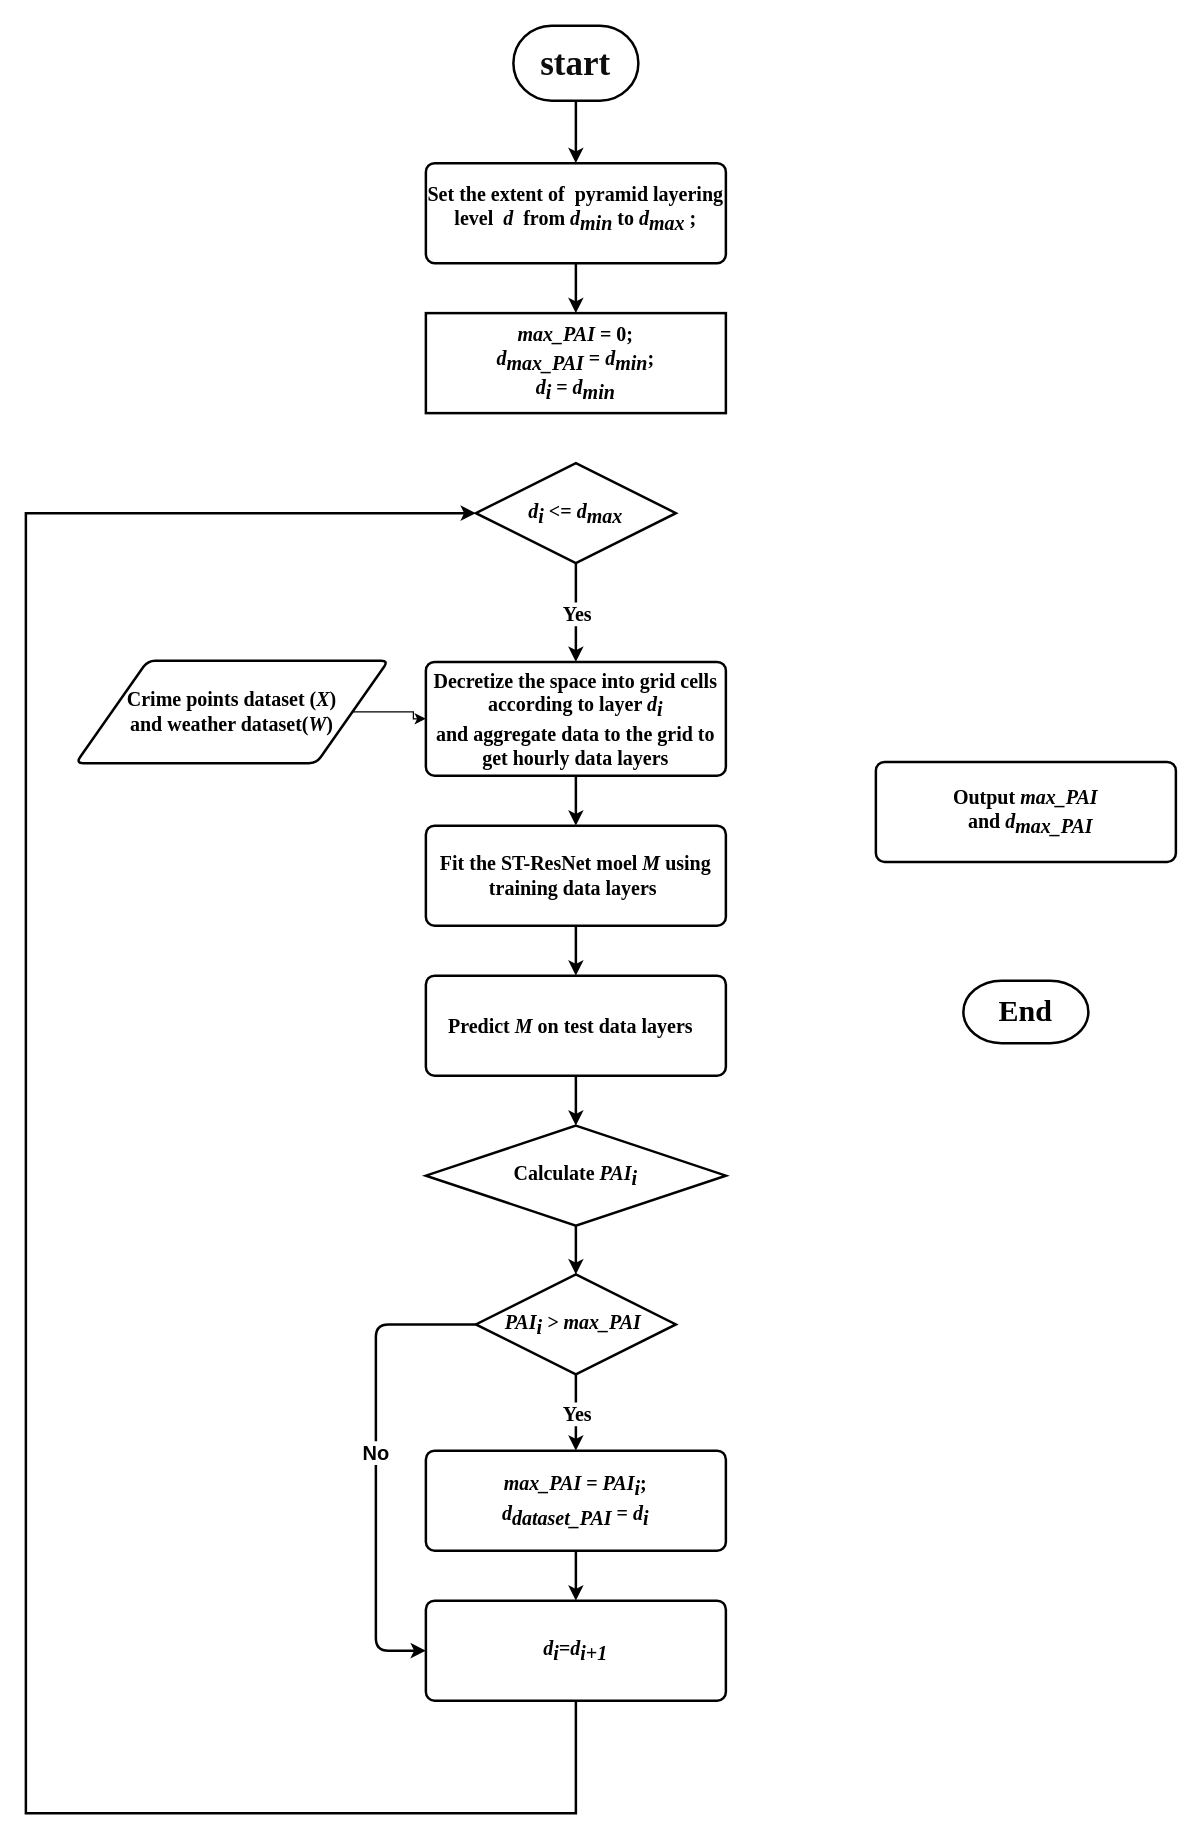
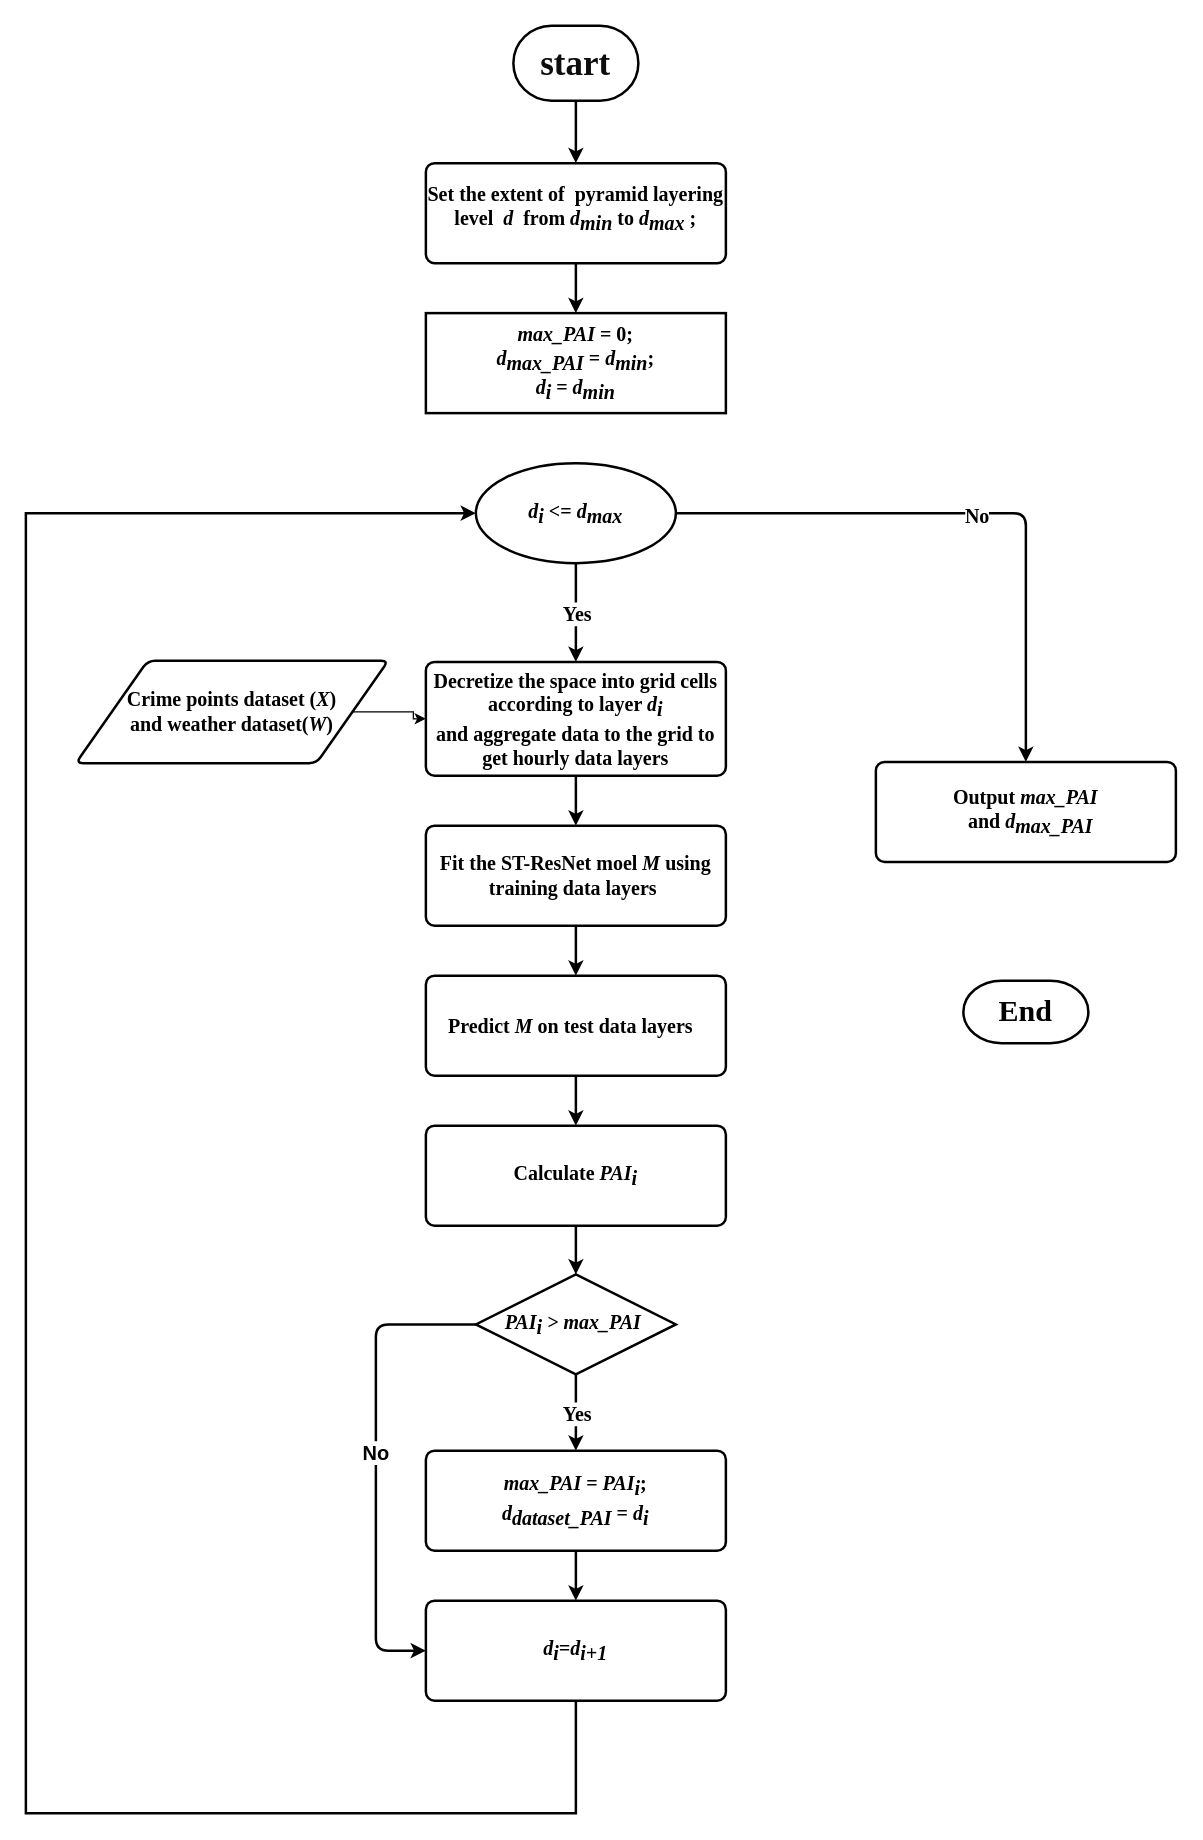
node "di <= dmax": shape diamond -> ellipse
edge "di <= dmax" -> "Output max_PAI and dmax_PAI": added, label "No"
node "Calculate PAIi": shape diamond -> rounded rectangle
